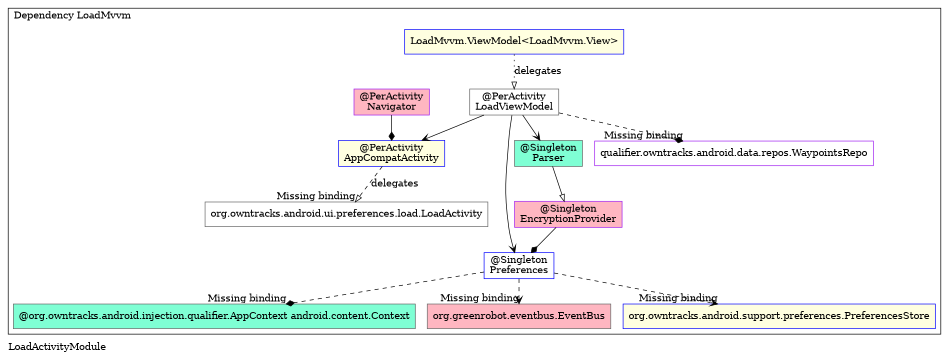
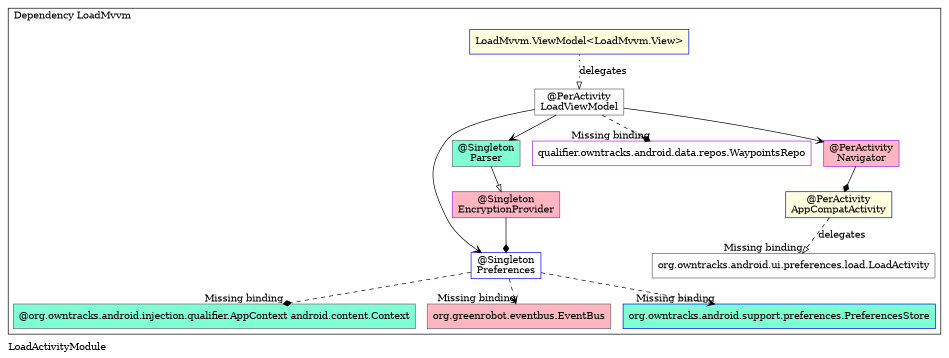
edge "@PerActivity LoadViewModel" -> "@PerActivity AppCompatActivity": now "@PerActivity LoadViewModel" -> "@PerActivity Navigator"
node "org.owntracks.android.support.preferences.PreferencesStore": fillcolor lightyellow -> aquamarine
